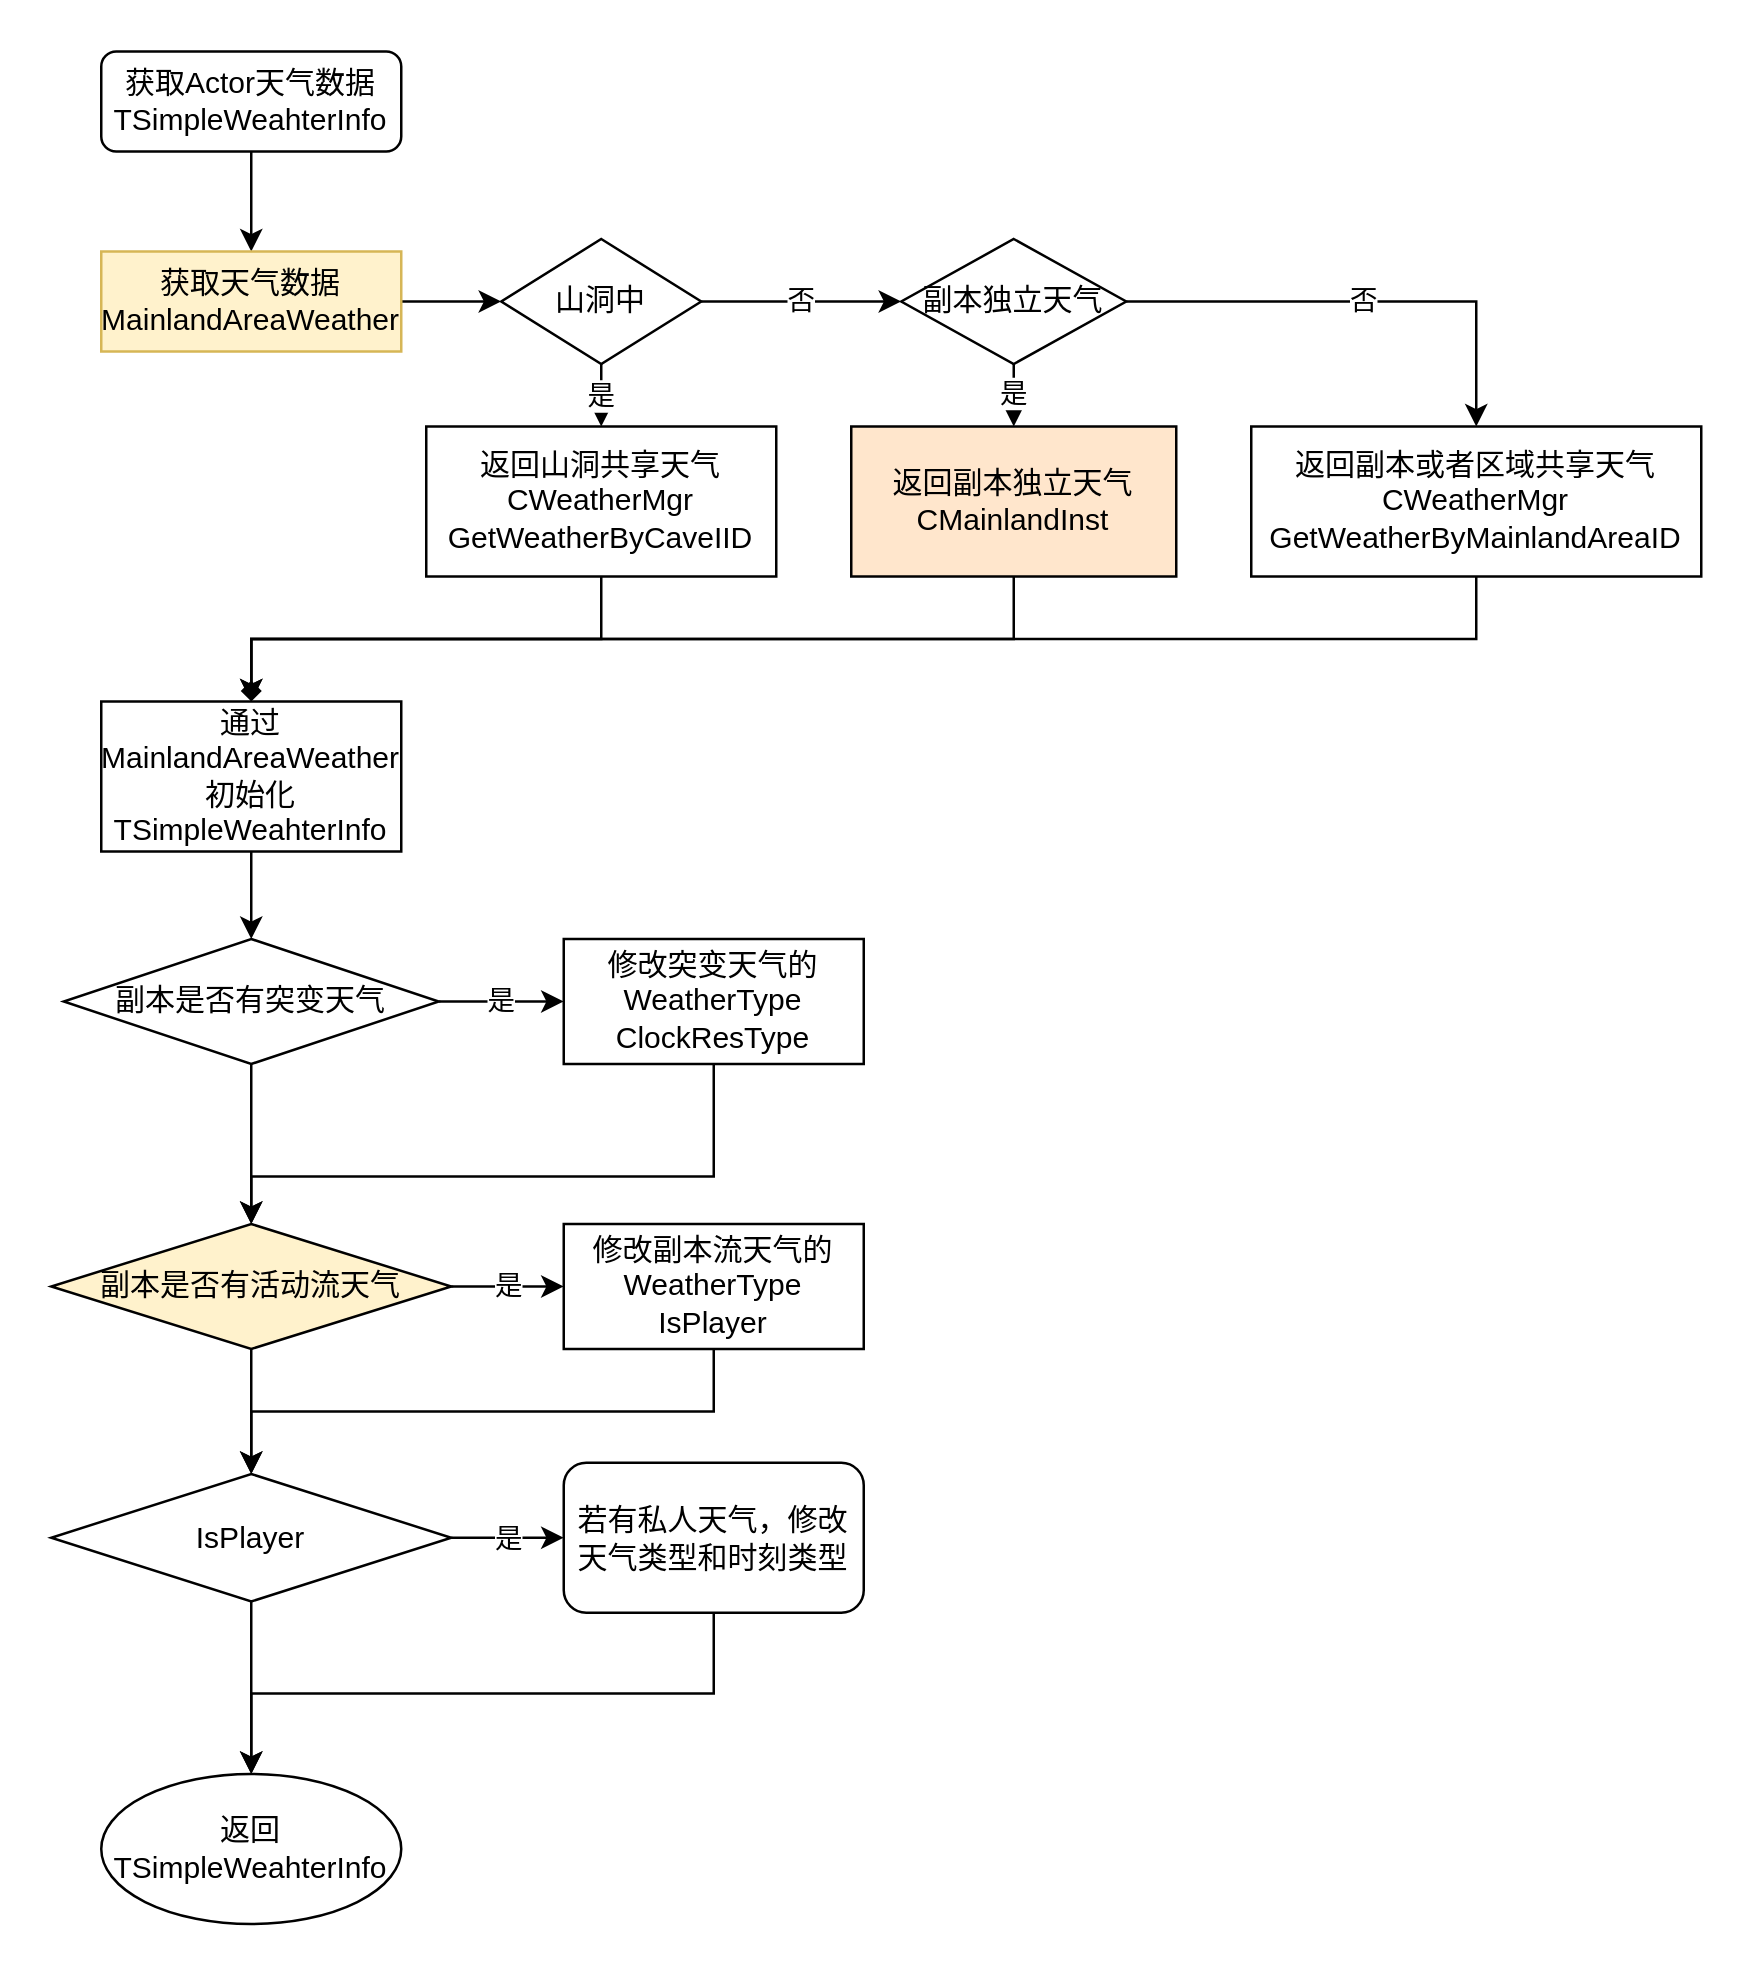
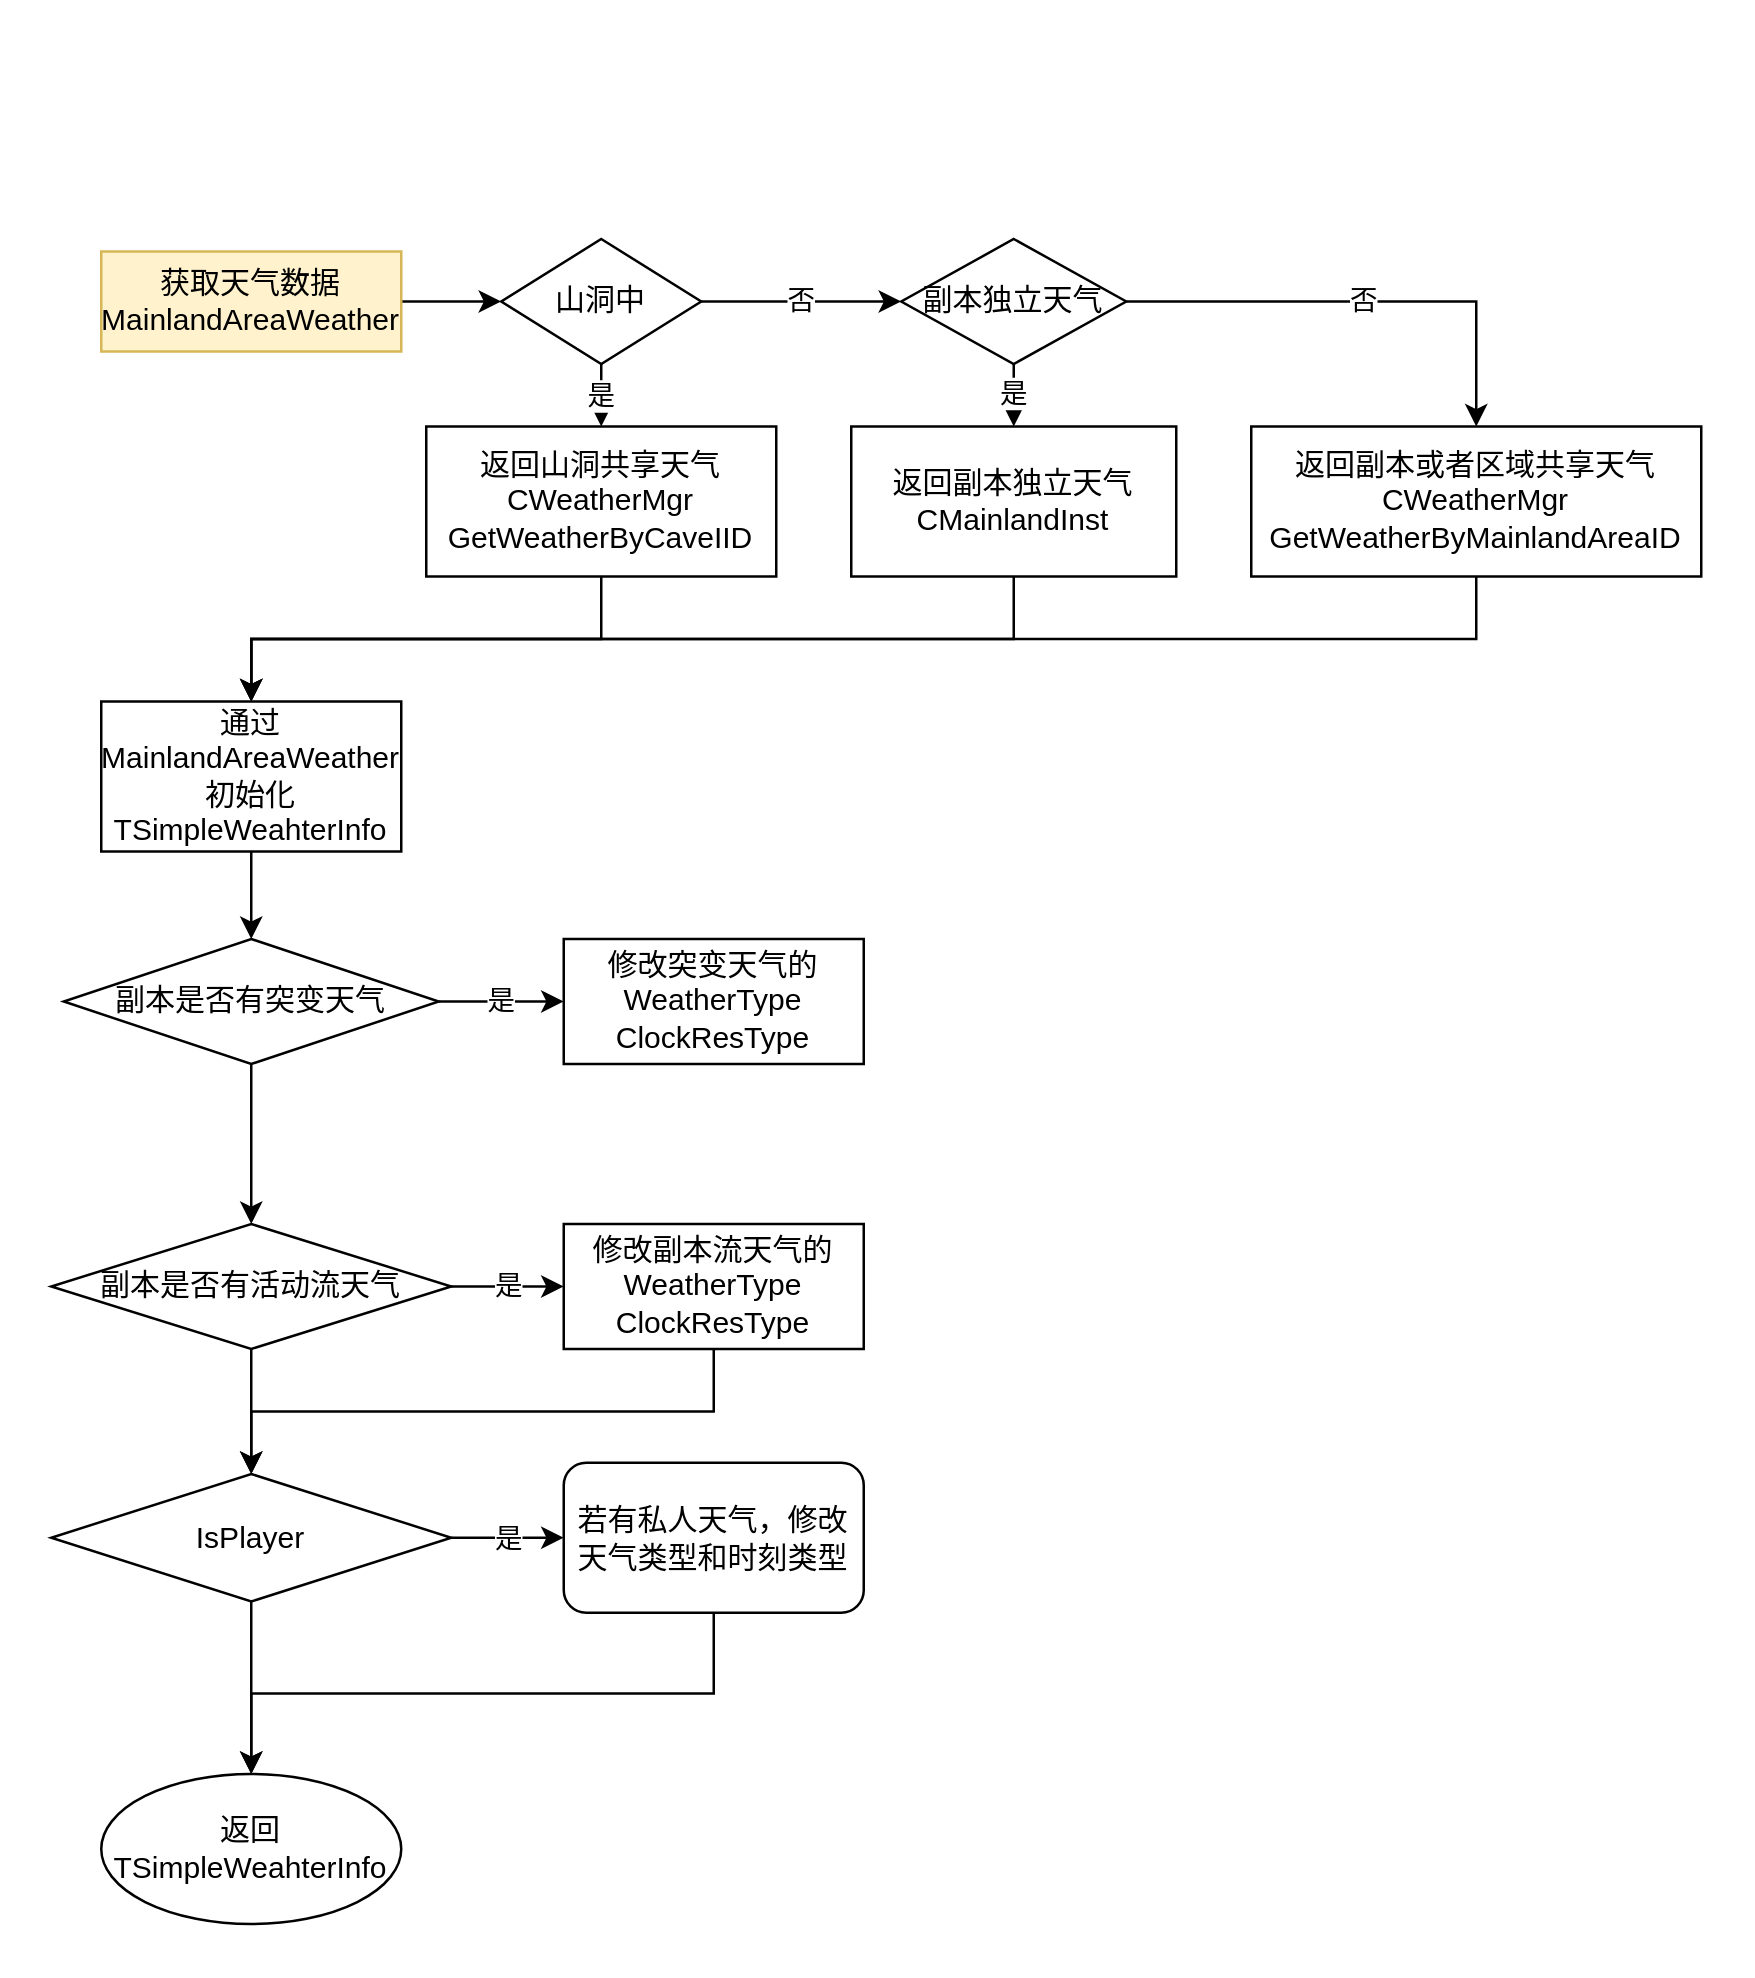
node "获取Actor天气数据TSimpleWeahterInfo": removed
edge "获取Actor天气数据TSimpleWeahterInfo" -> "获取天气数据MainlandAreaWeather": removed
node "返回副本独立天气 CMainlandInst": fillcolor #ffe6cc -> #ffffff
edge "返回副本独立天气 CMainlandInst" -> "通过MainlandAreaWeather初始化TSimpleWeahterInfo": arrowhead diamond -> classic
edge "修改突变天气的 WeatherType ClockResType" -> "副本是否有活动流天气": removed
node "副本是否有活动流天气": fillcolor #fff2cc -> #ffffff
node "修改副本流天气的 WeatherType IsPlayer": label "修改副本流天气的 WeatherType IsPlayer" -> "修改副本流天气的 WeatherType ClockResType"
